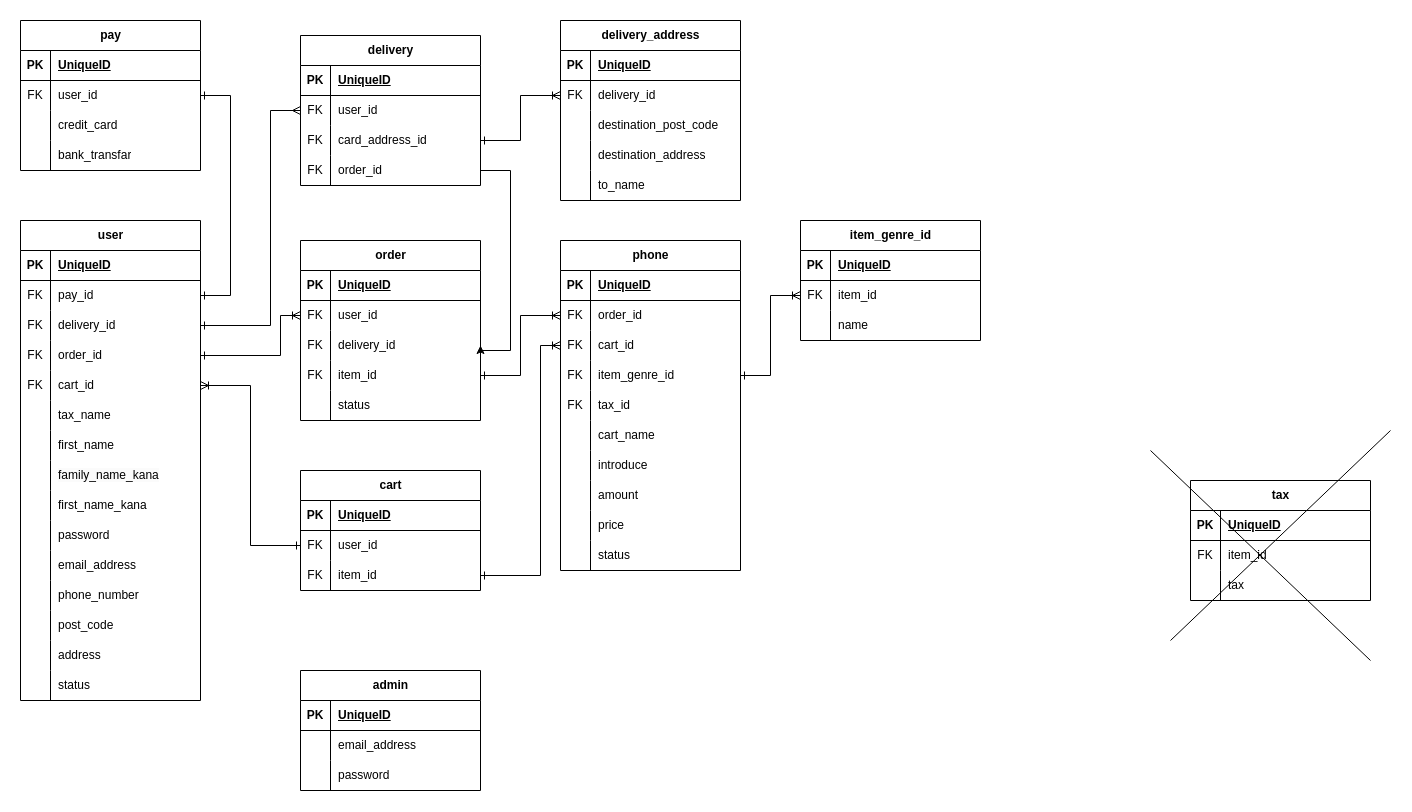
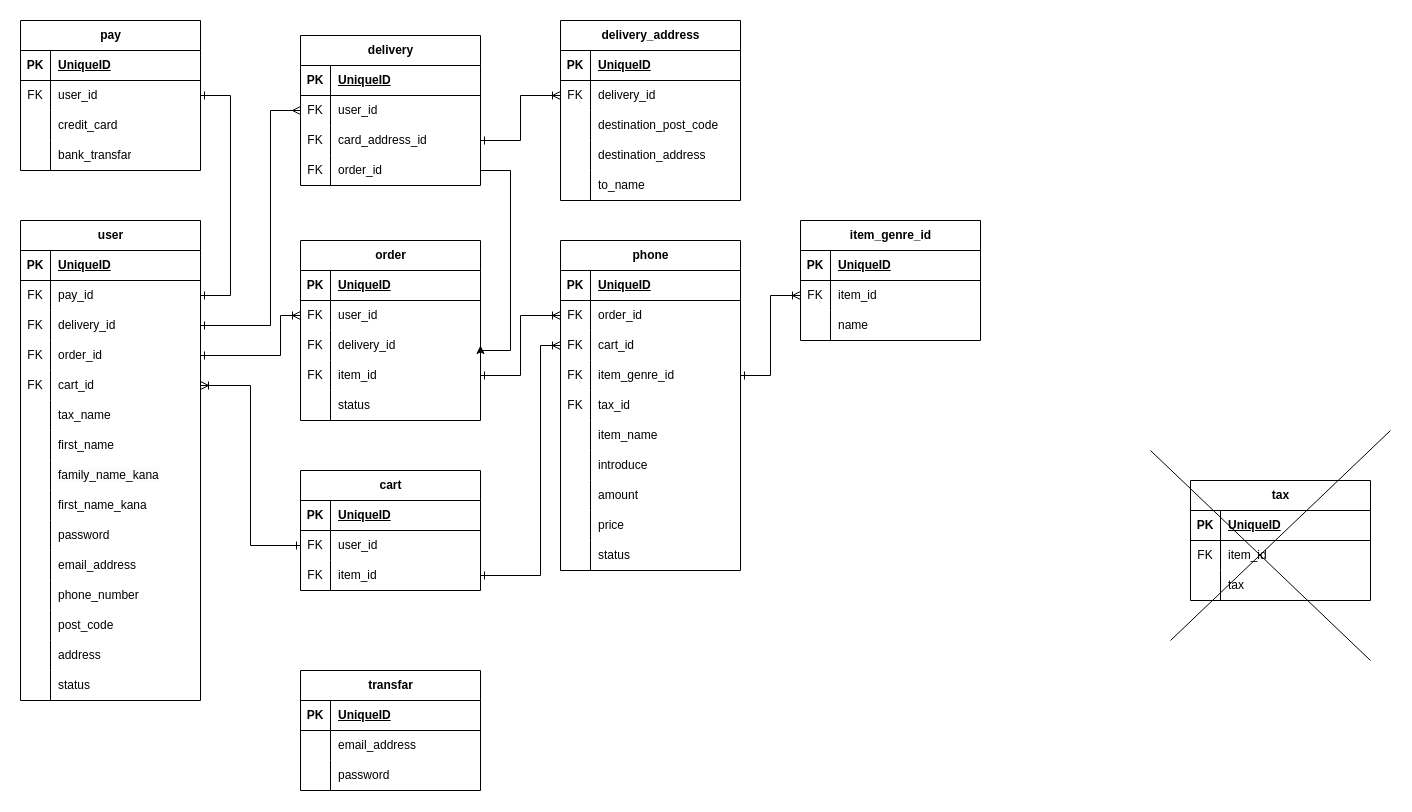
node "cart_name": label "cart_name" -> "item_name"
node "admin": label "admin" -> "transfar"
